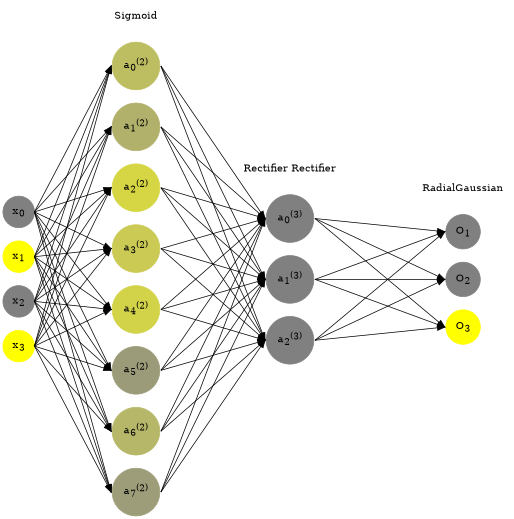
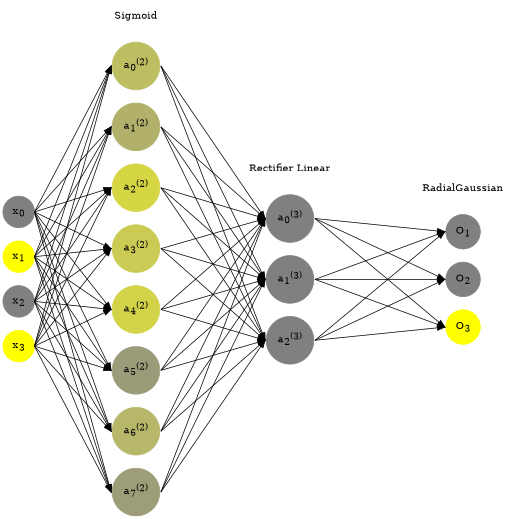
node "Rectifier Rectifier": label "Rectifier Rectifier" -> "Rectifier Linear"
